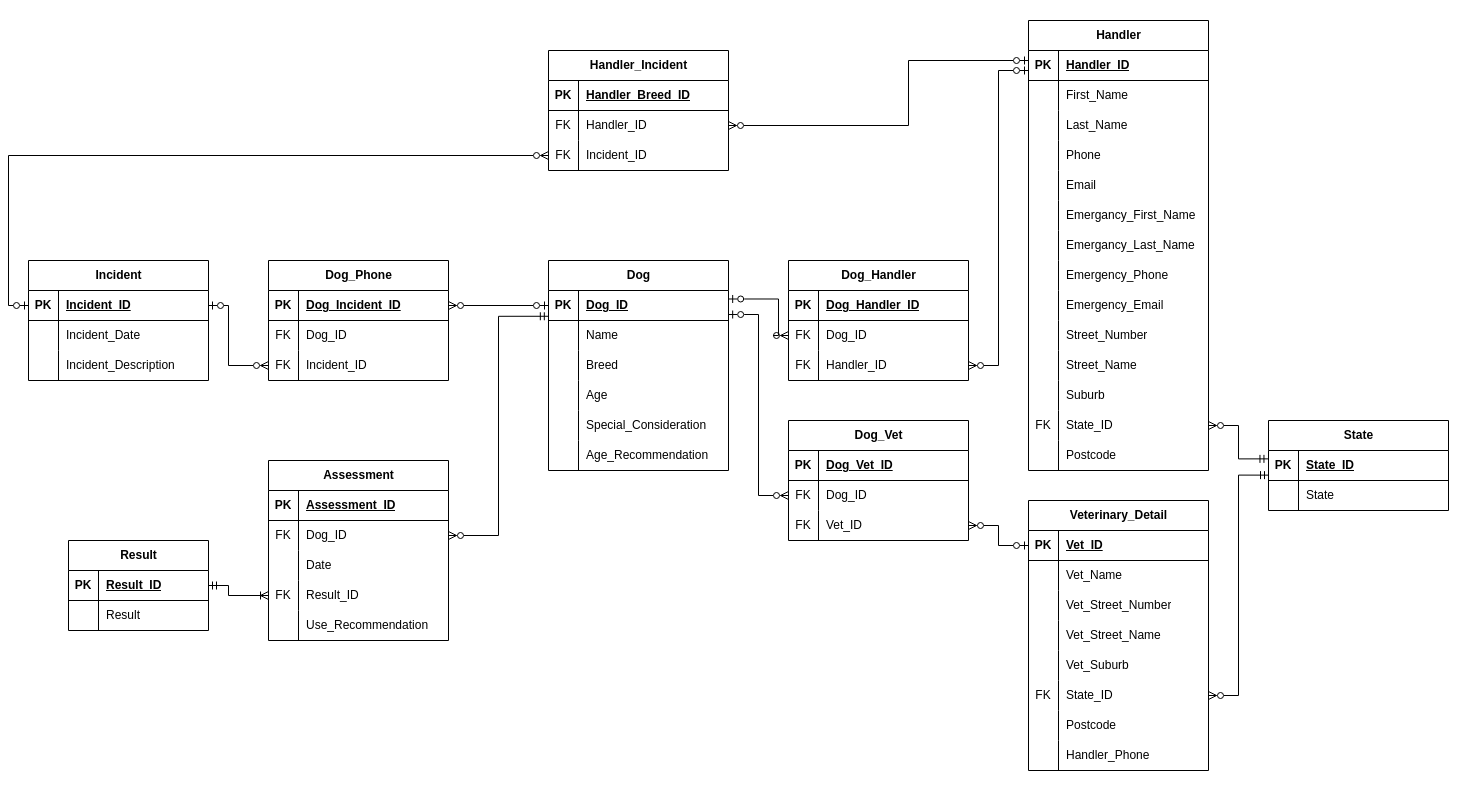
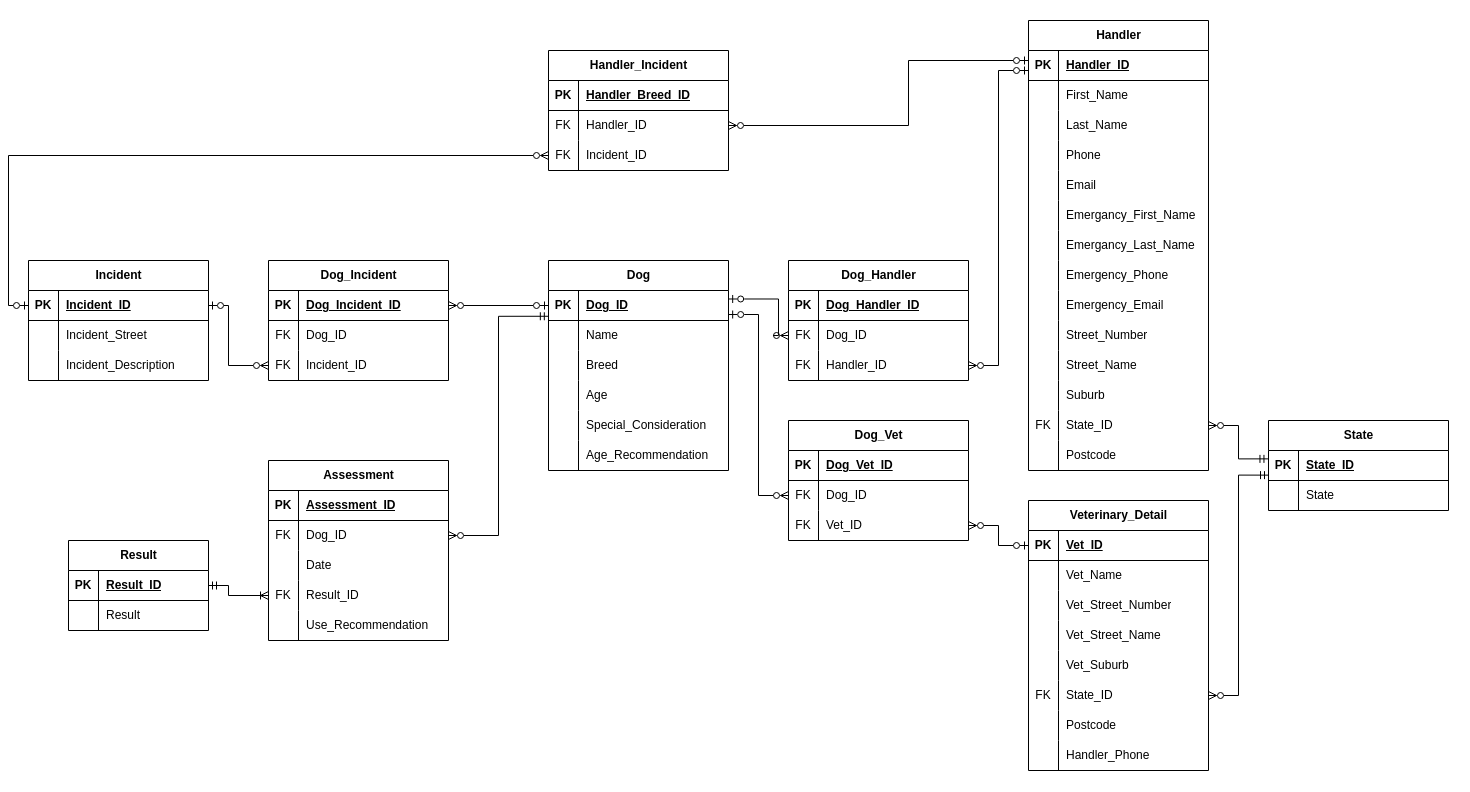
node "Dog_Phone": label "Dog_Phone" -> "Dog_Incident"
node "Incident_Date": label "Incident_Date" -> "Incident_Street"
